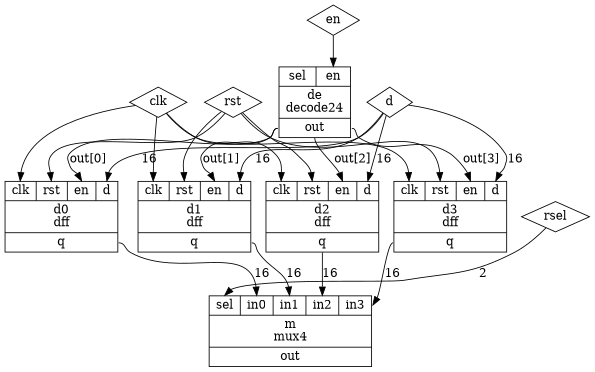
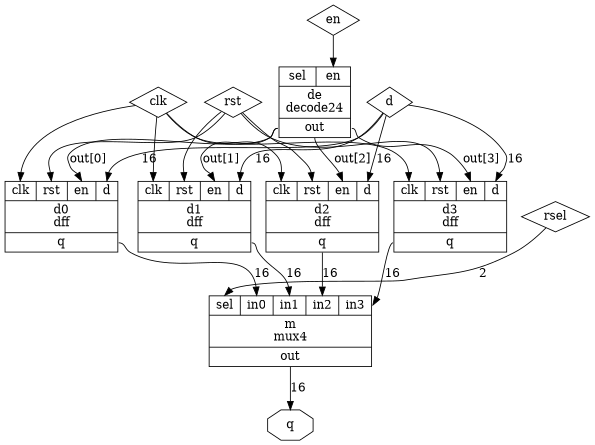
node "q": added
